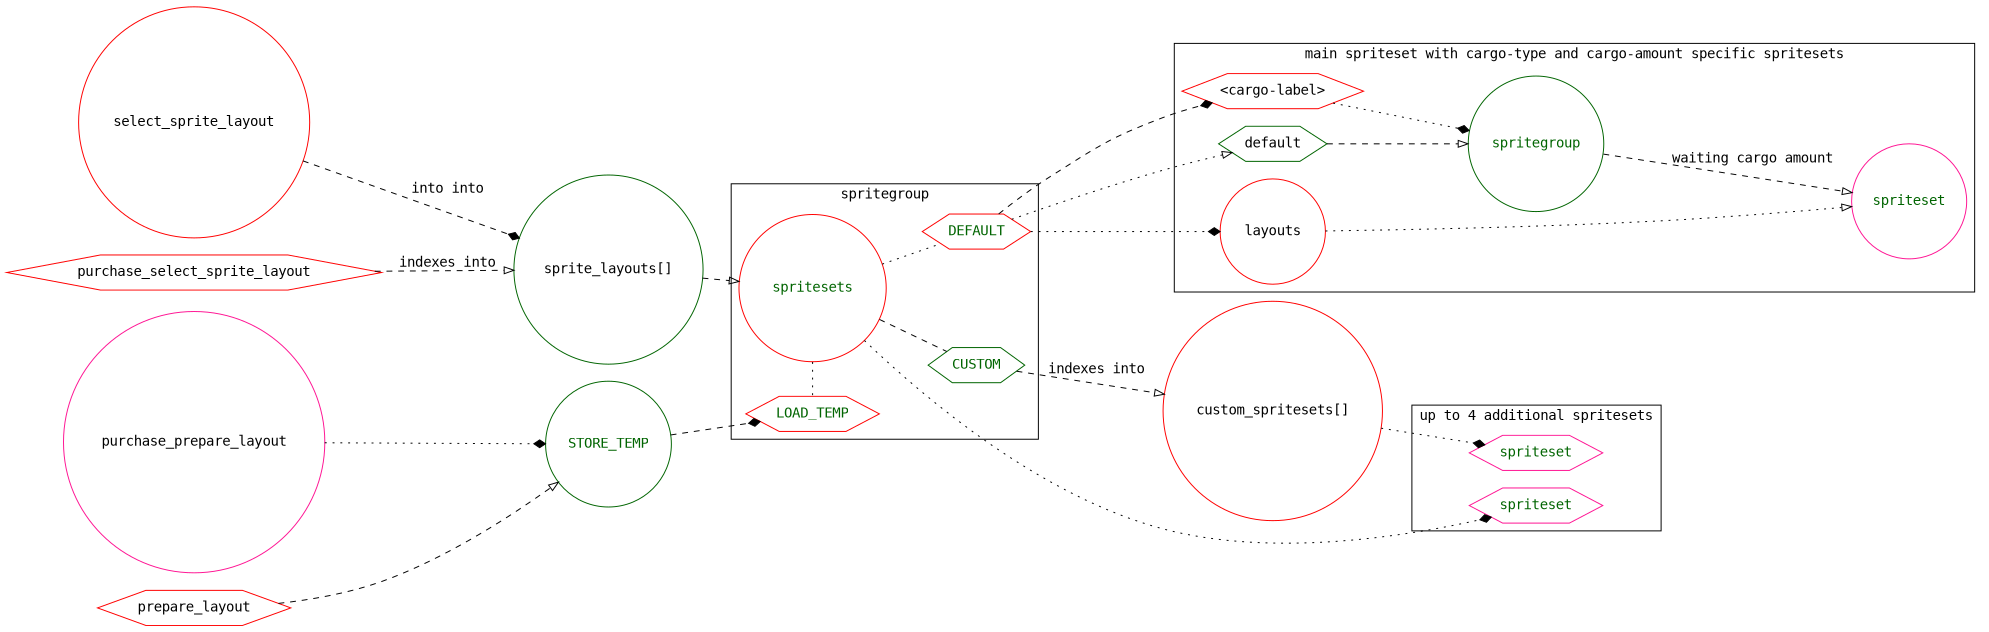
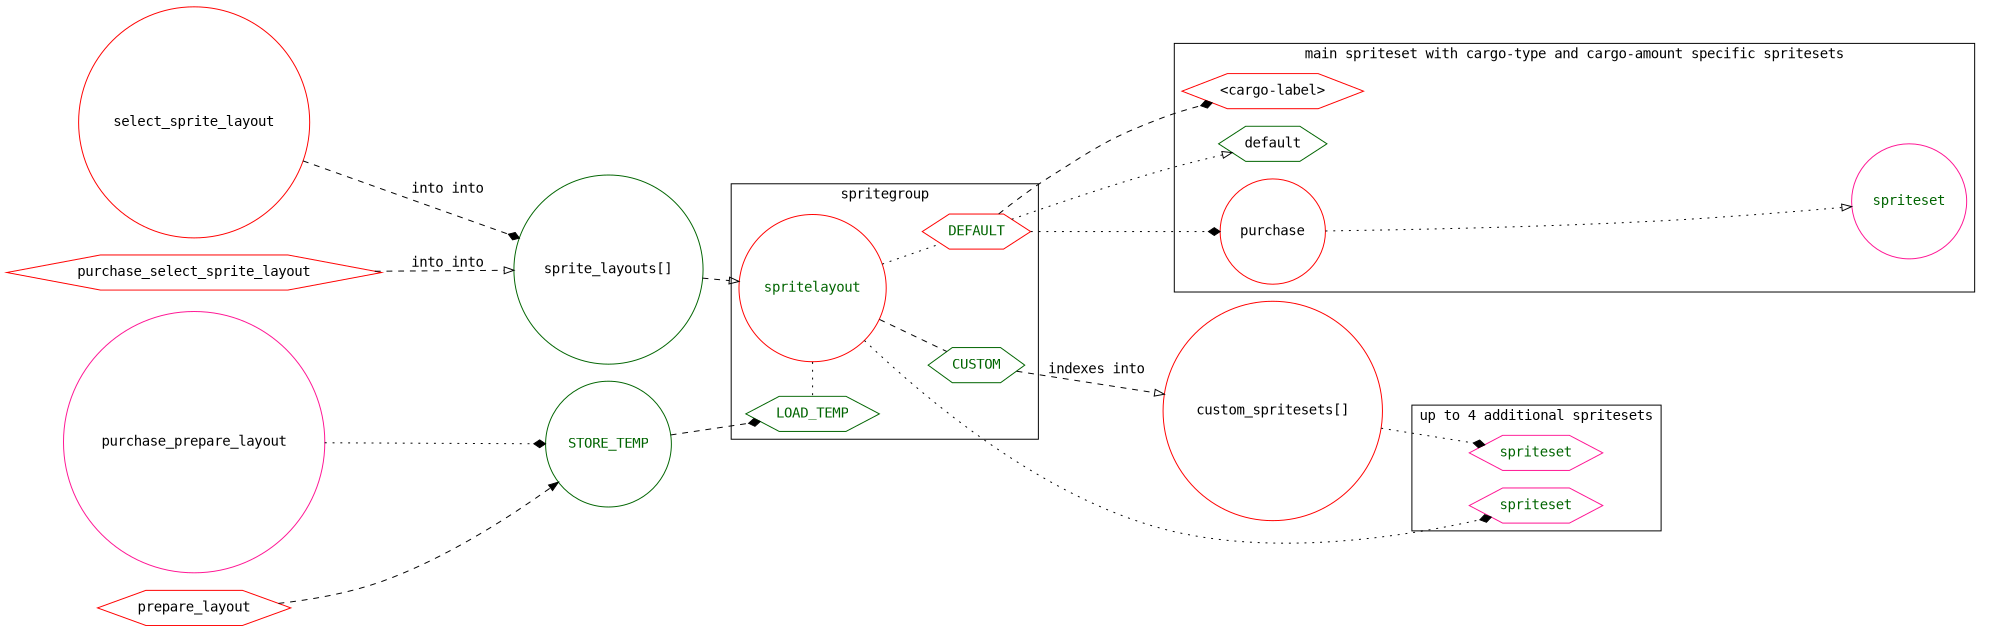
node "spritegroup": removed
node "layouts": label "layouts" -> "purchase"
edge "purchase_select_sprite_layout" -> "sprite_layouts[]": label "indexes into" -> "into into"
node "spritesets": label "spritesets" -> "spritelayout"
node "LOAD_TEMP": color red -> darkgreen
edge "prepare_layout" -> "STORE_TEMP": arrowhead onormal -> normal
